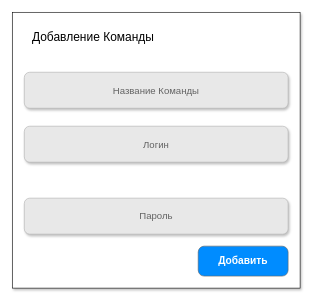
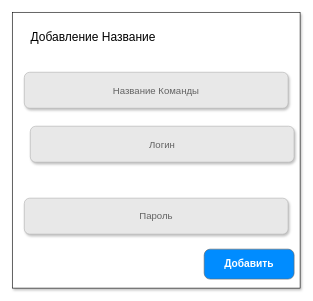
node "Добавление Команды": label "Добавление Команды" -> "Добавление Название"
node "Логин": moved (156, 144) -> (162, 144)
node "Добавить": moved (243, 261) -> (249, 264)
